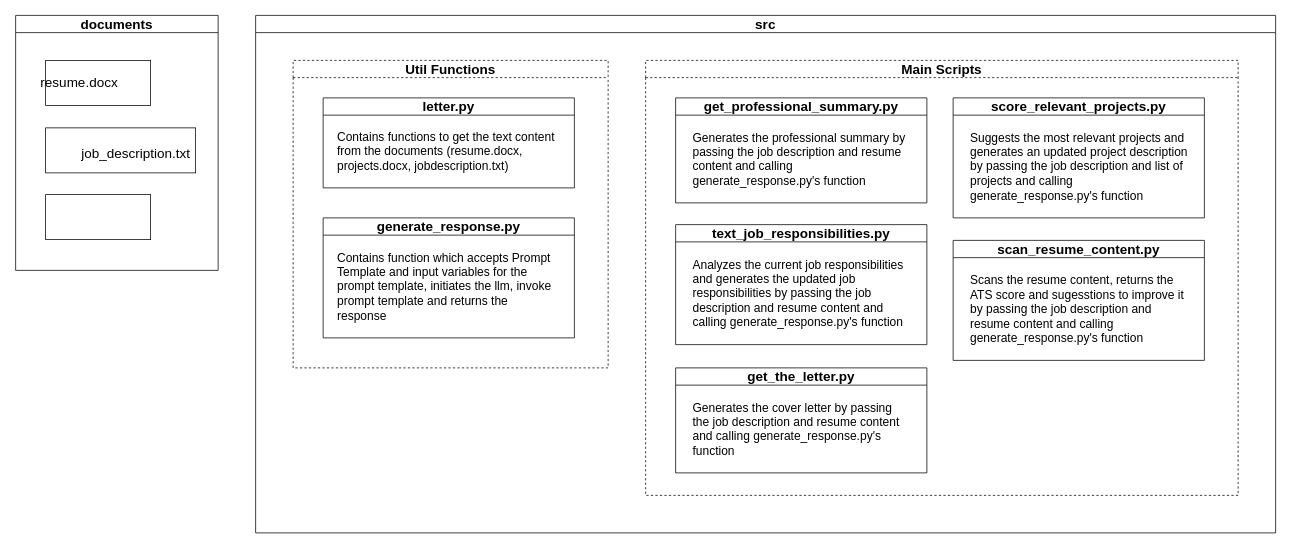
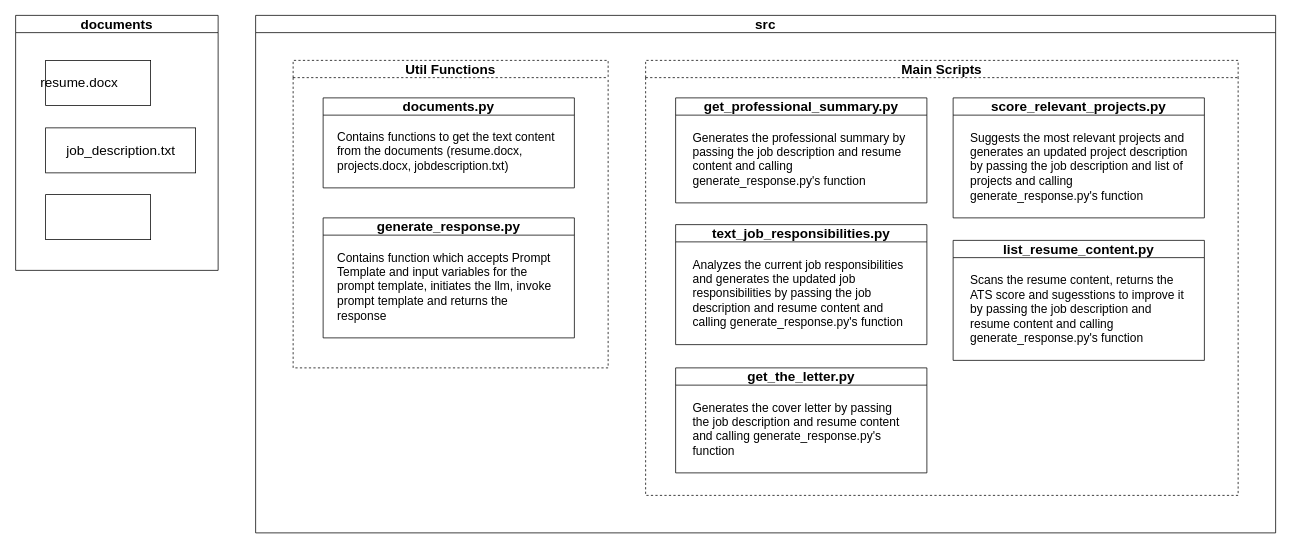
node "letter.py": label "letter.py" -> "documents.py"
node "job_description.txt": moved (135, 154) -> (120, 150)
node "scan_resume_content.py": label "scan_resume_content.py" -> "list_resume_content.py"
